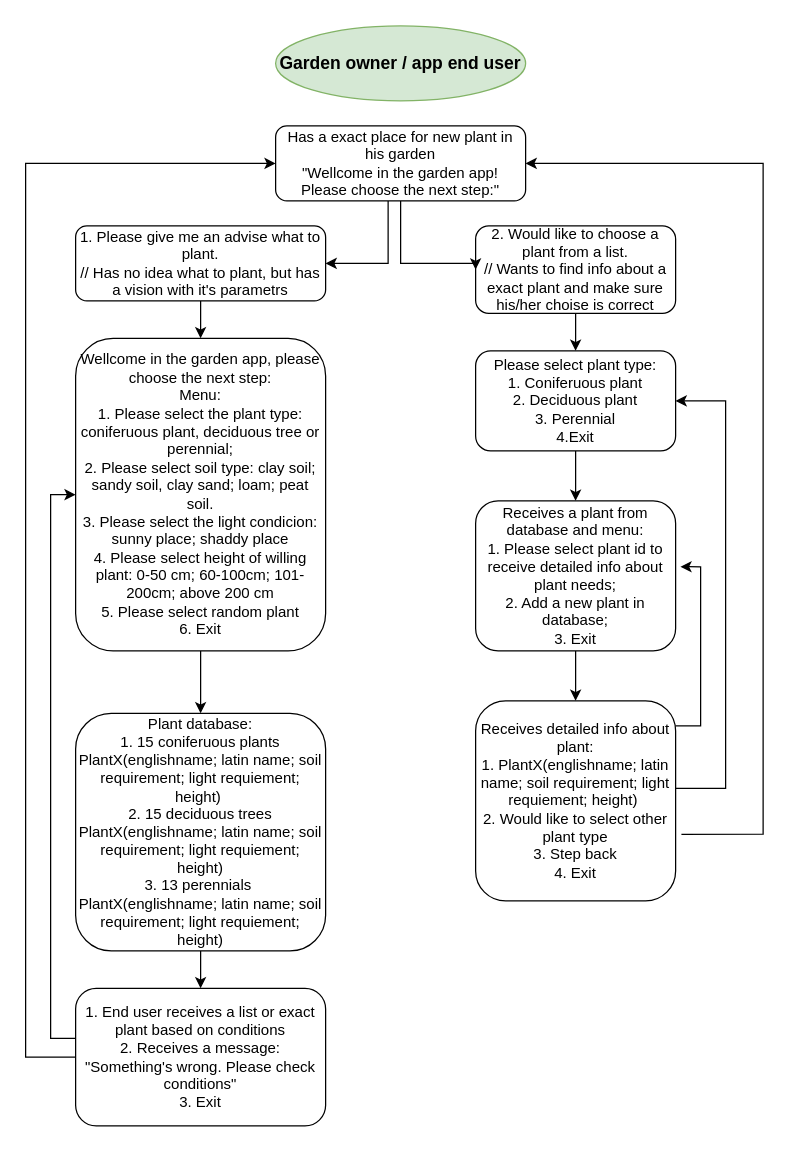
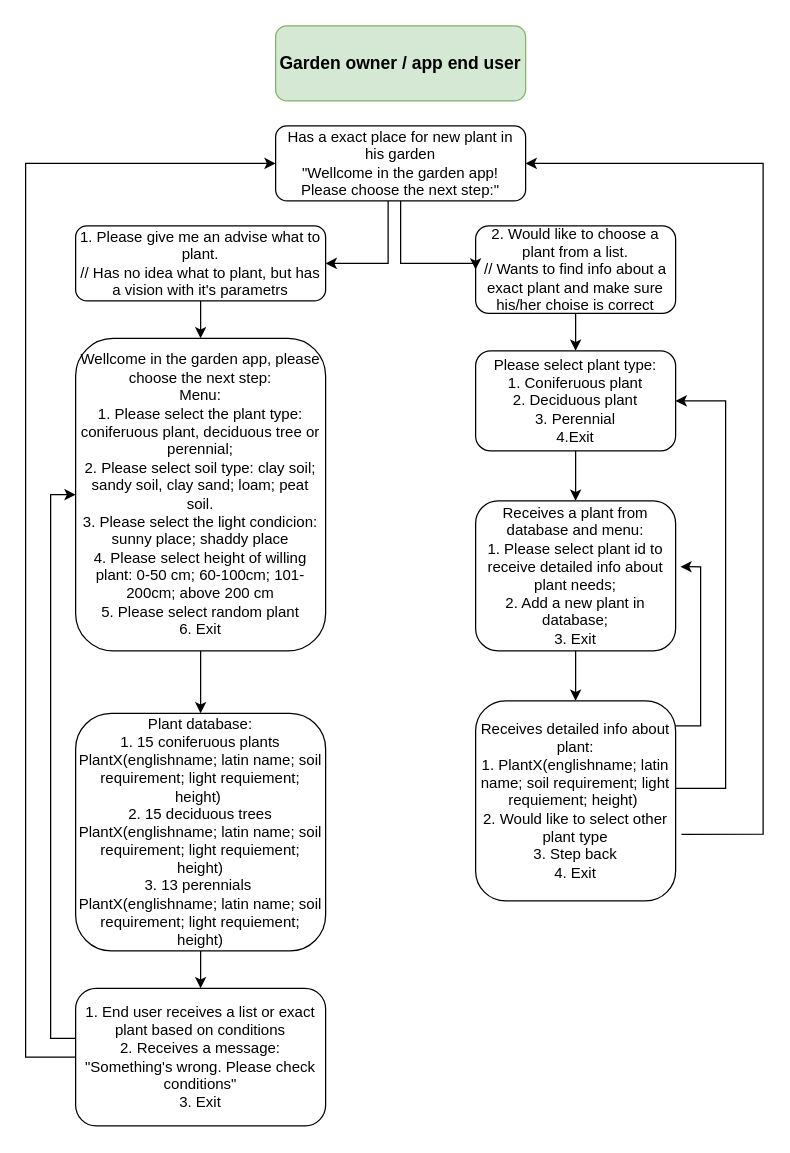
node "Garden owner / app end user": shape ellipse -> rounded rectangle
